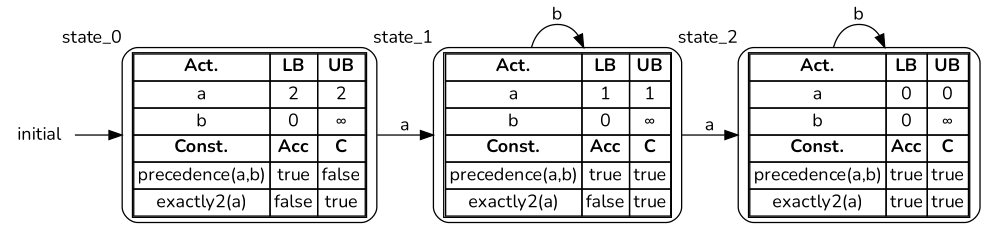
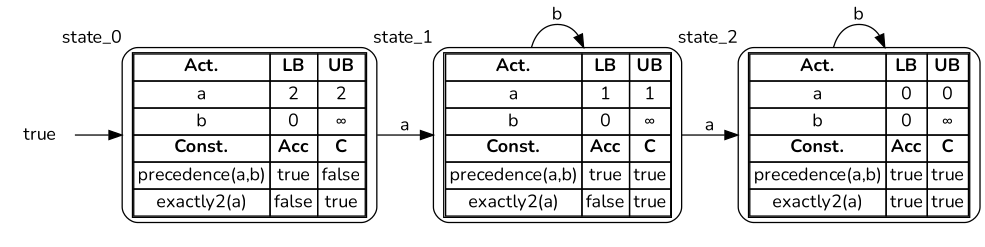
node "initial": label "initial" -> "true"
